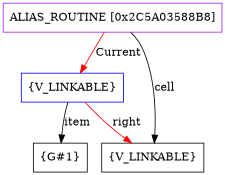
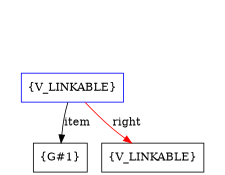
node "ALIAS_ROUTINE [0x2C5A03588B8]": removed
